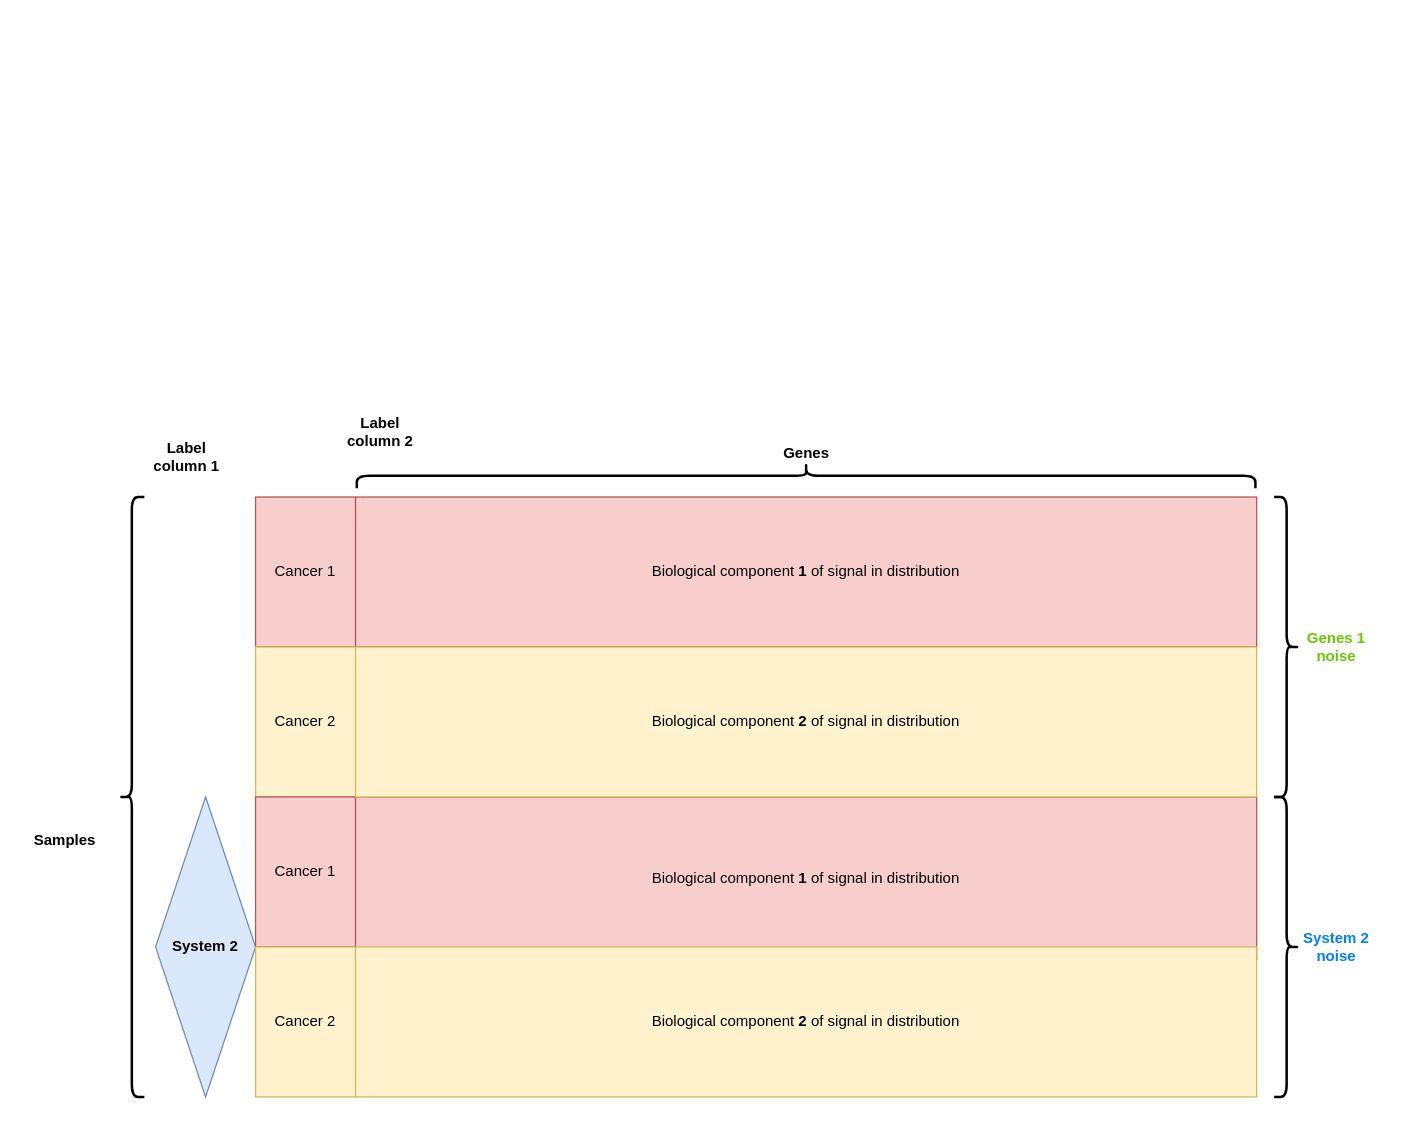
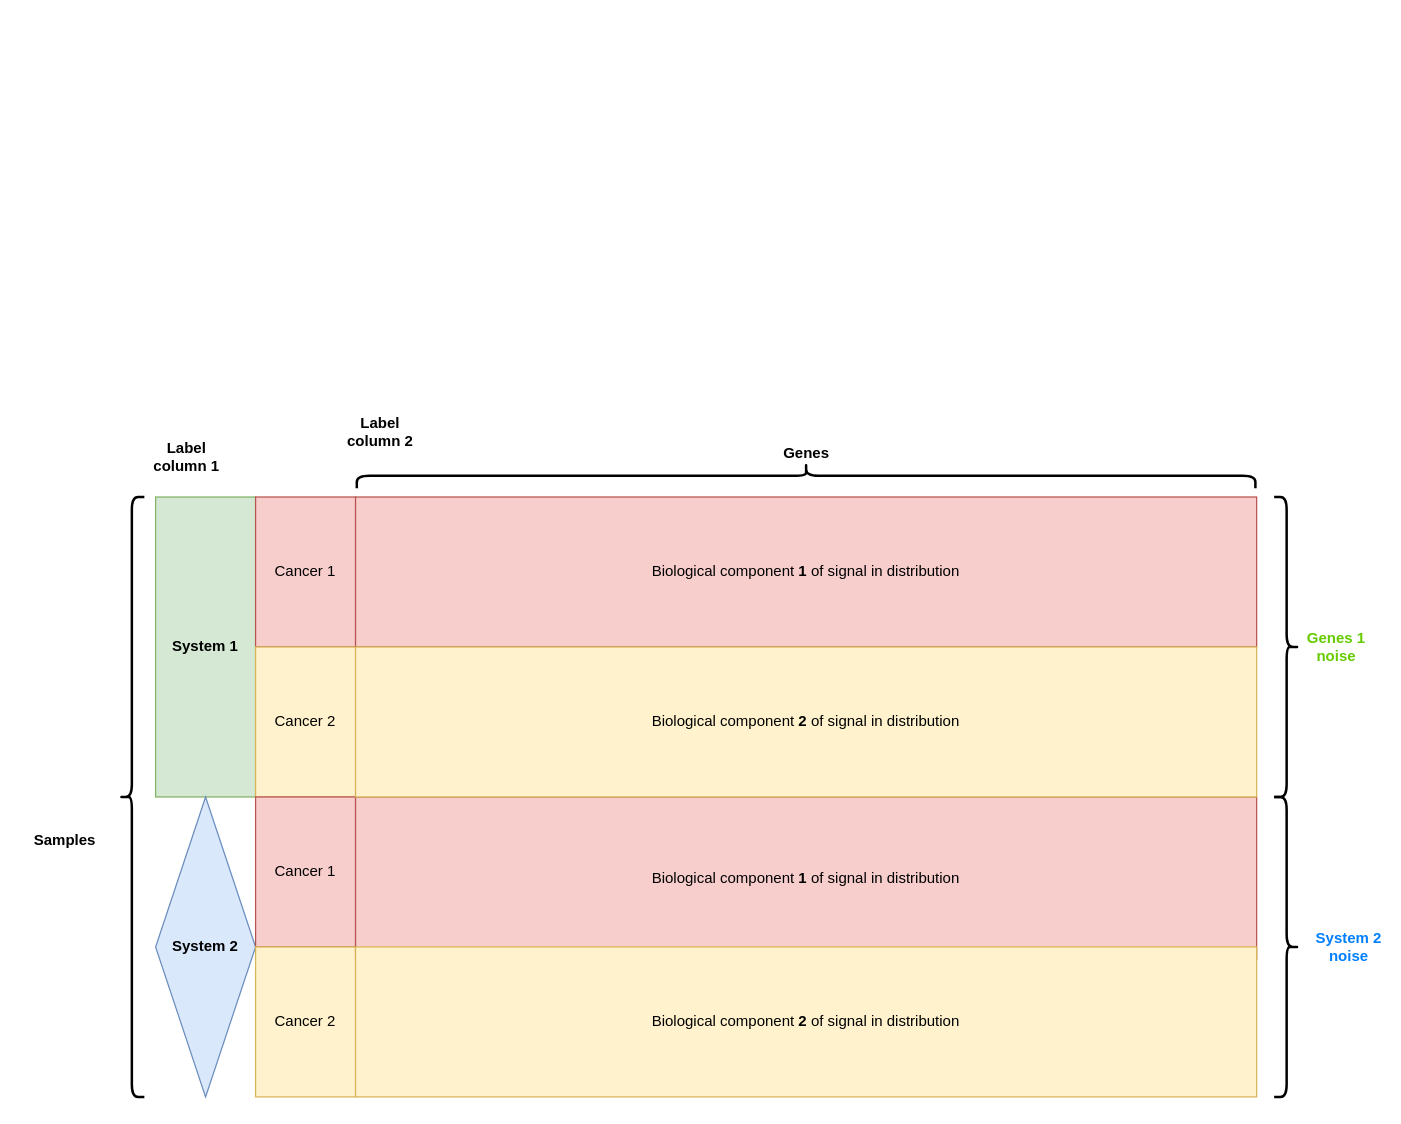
node "System 1": added
node "System 2 noise": moved (1337, 947) -> (1349, 947)
